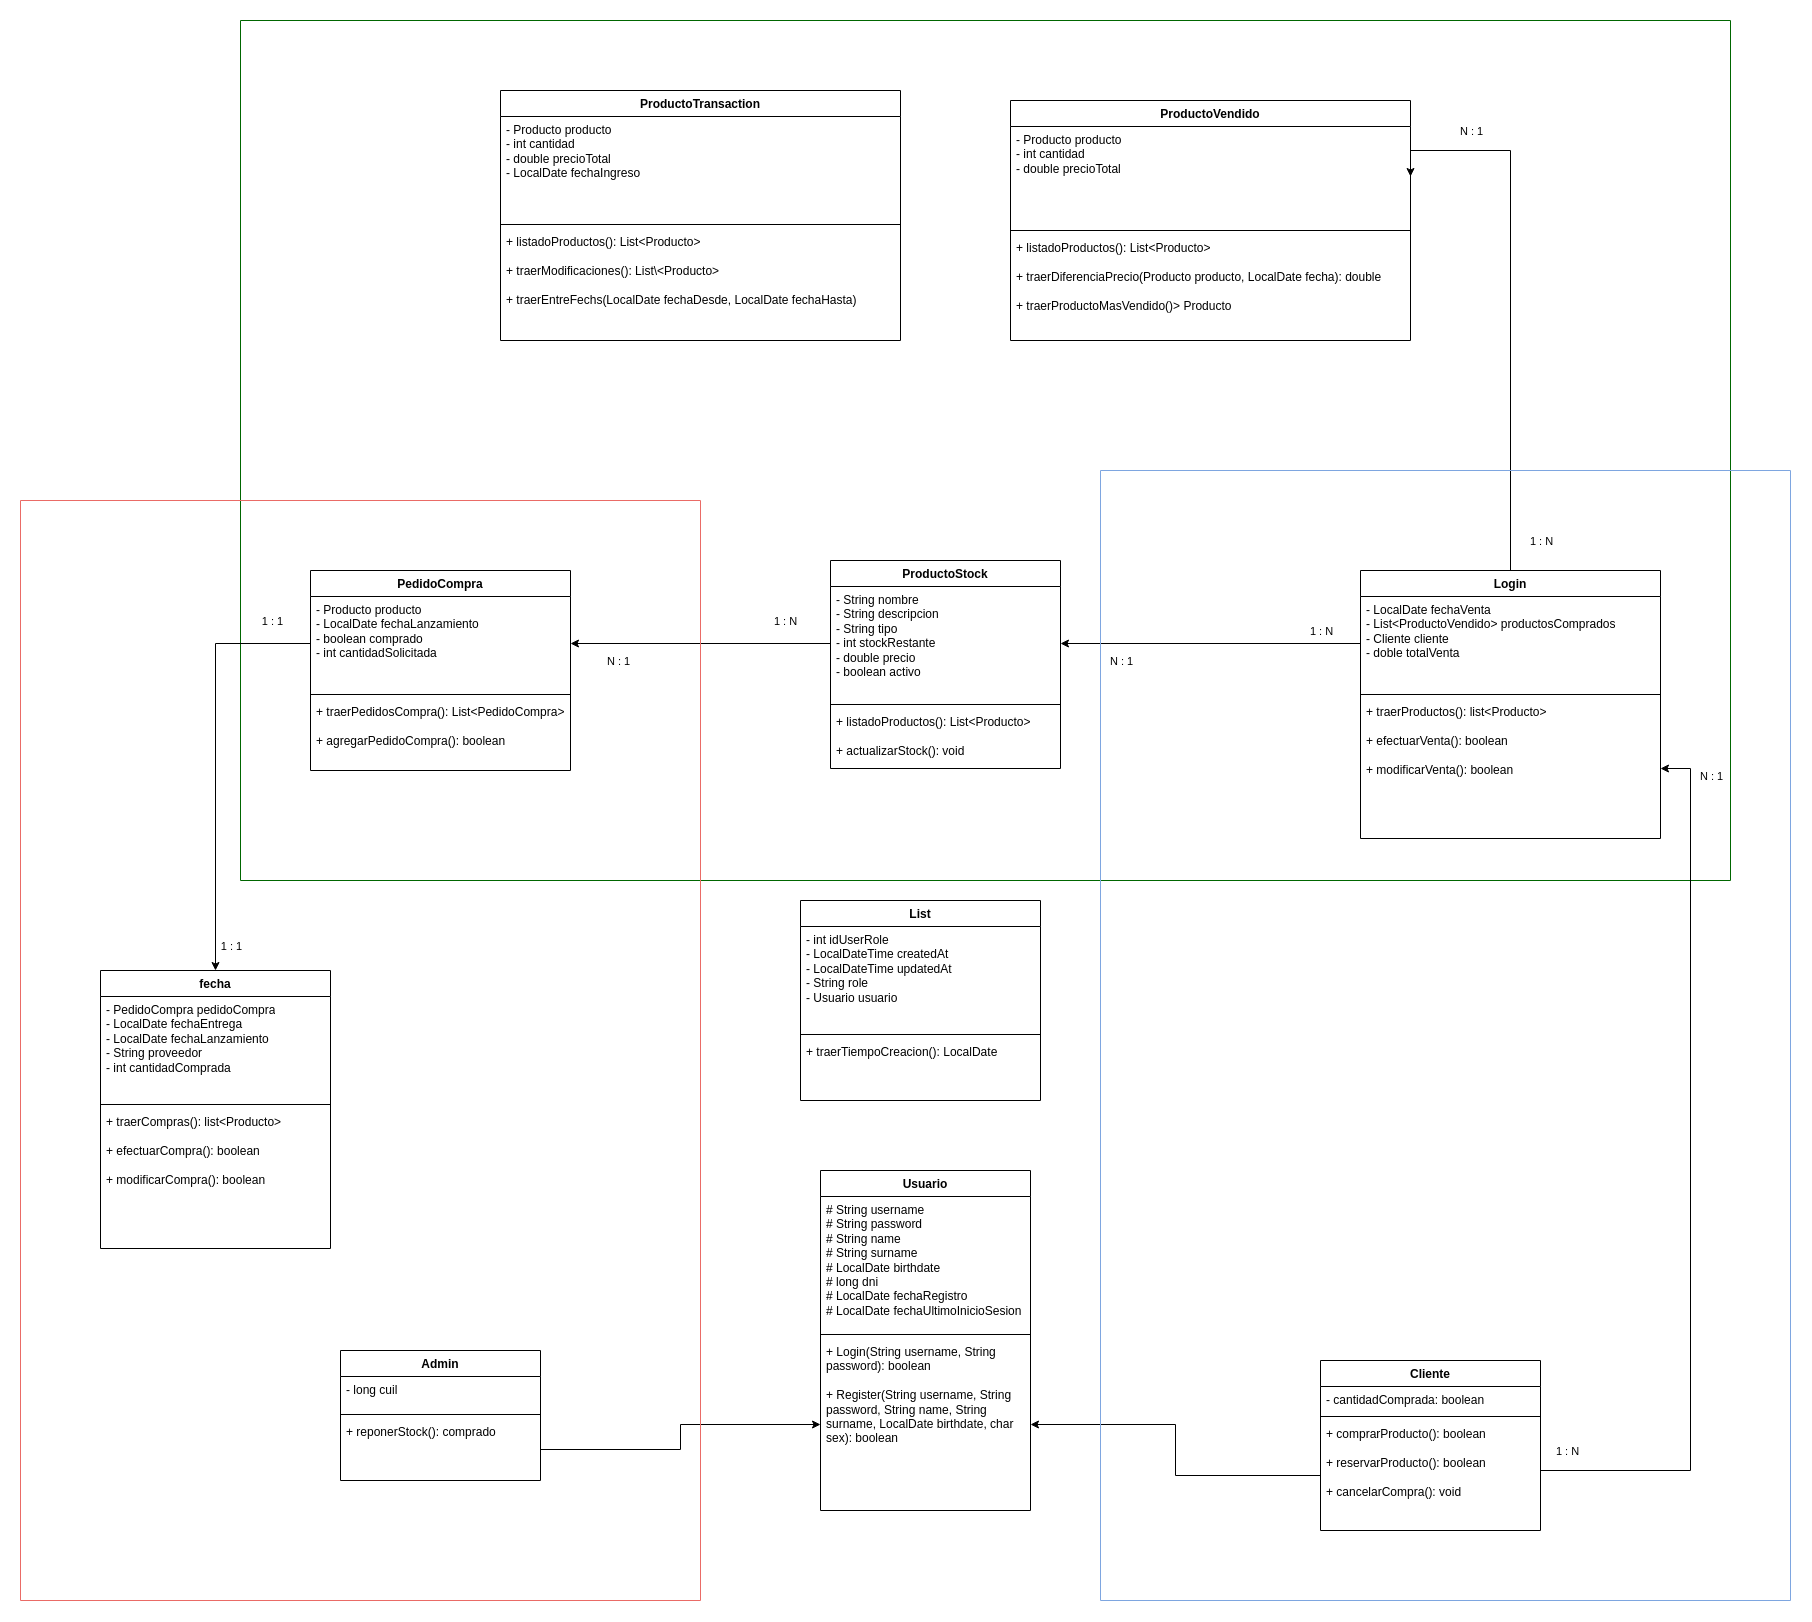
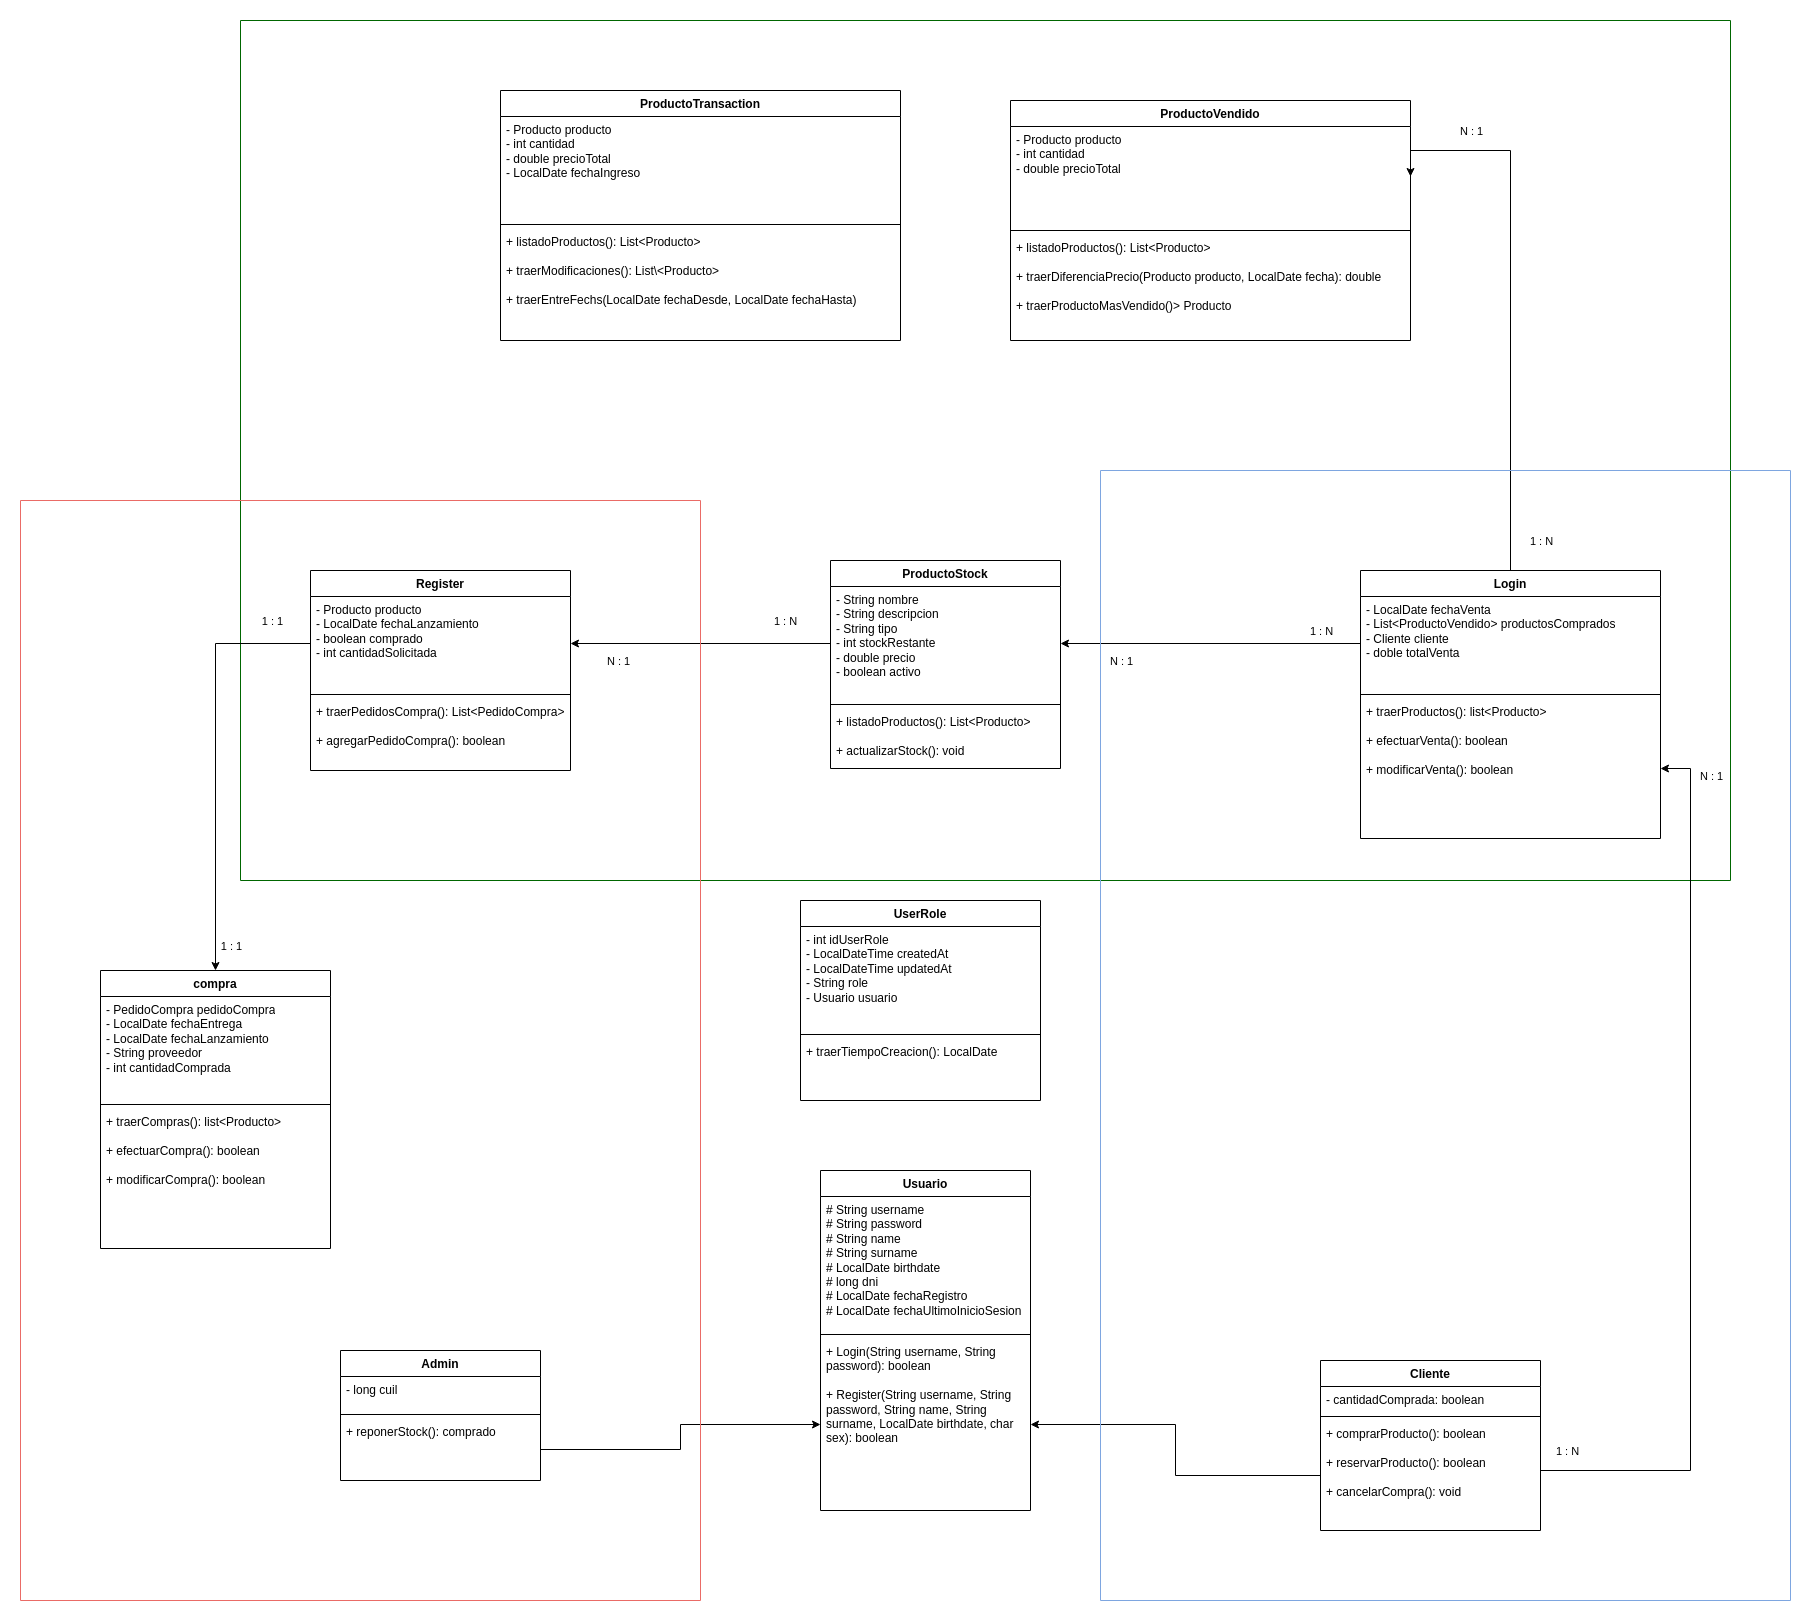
node "PedidoCompra": label "PedidoCompra" -> "Register"
node "List": label "List" -> "UserRole"
node "fecha": label "fecha" -> "compra"
